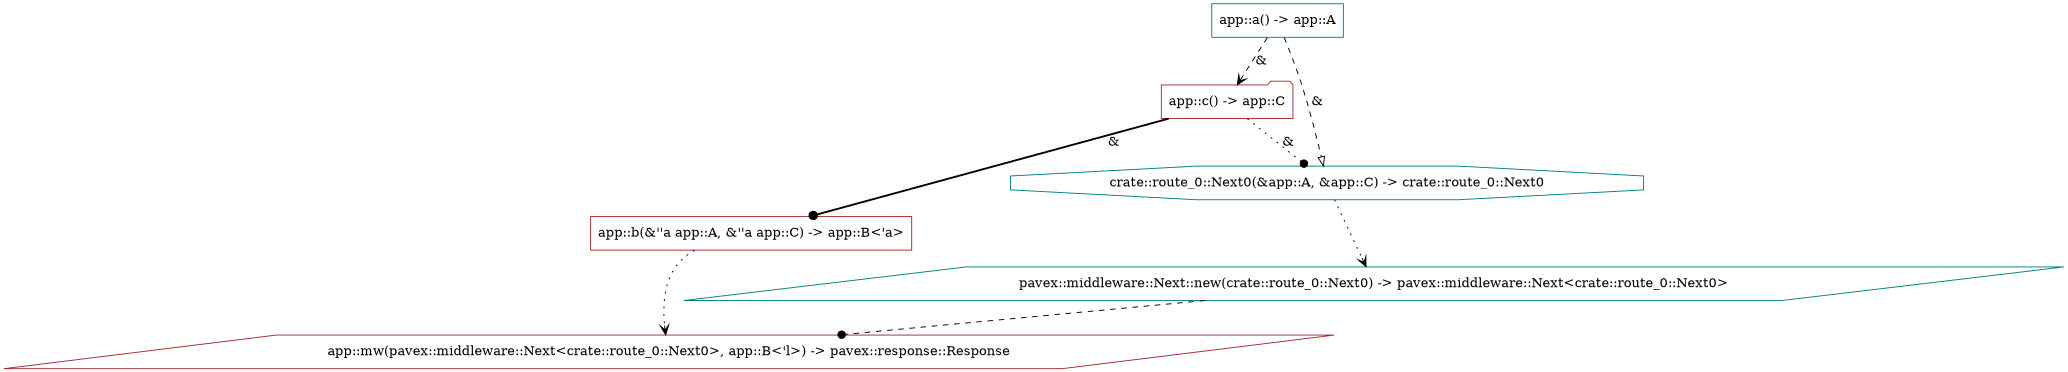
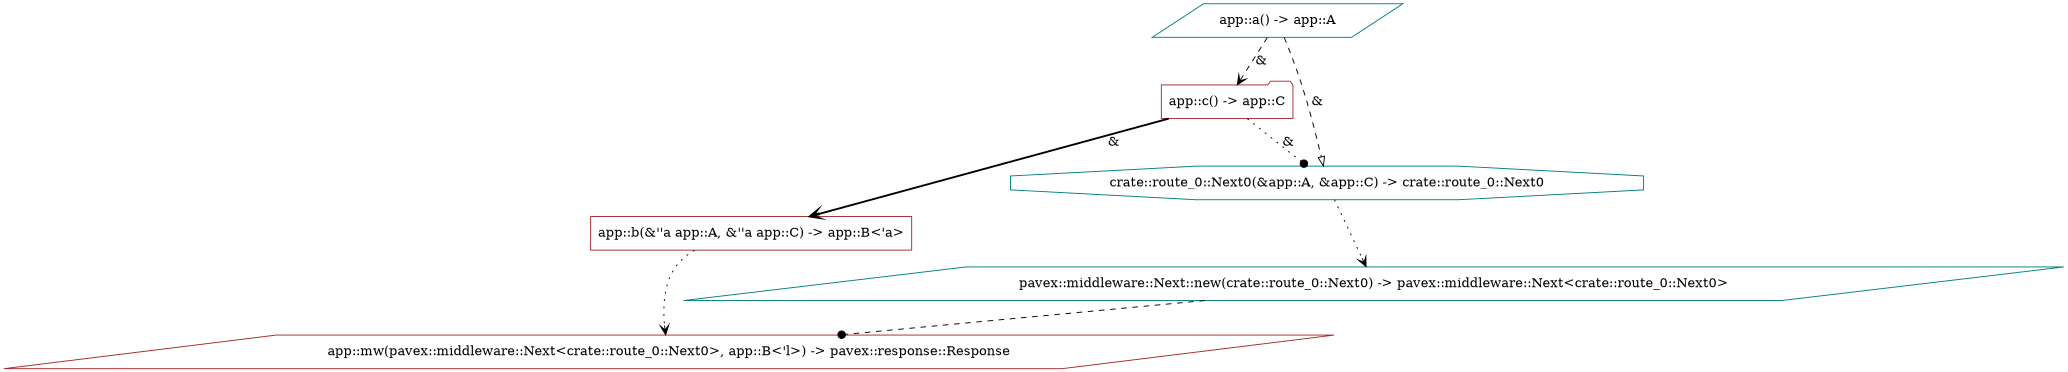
node "app::a() -> app::A": shape box -> parallelogram
edge "app::c() -> app::C" -> "app::b(&''a app::A, &''a app::C) -> app::B<'a>": arrowhead dot -> vee
